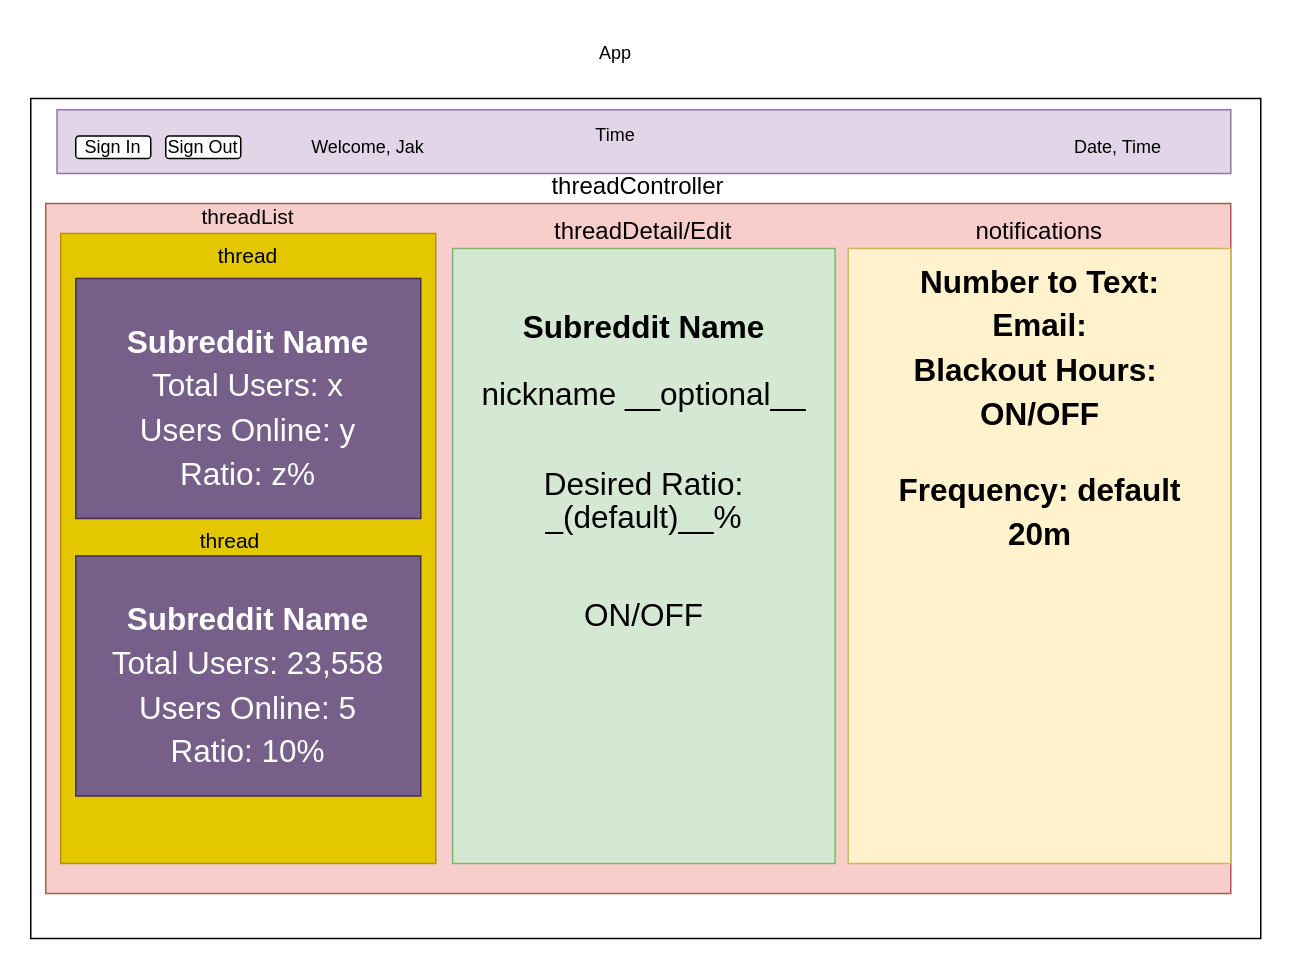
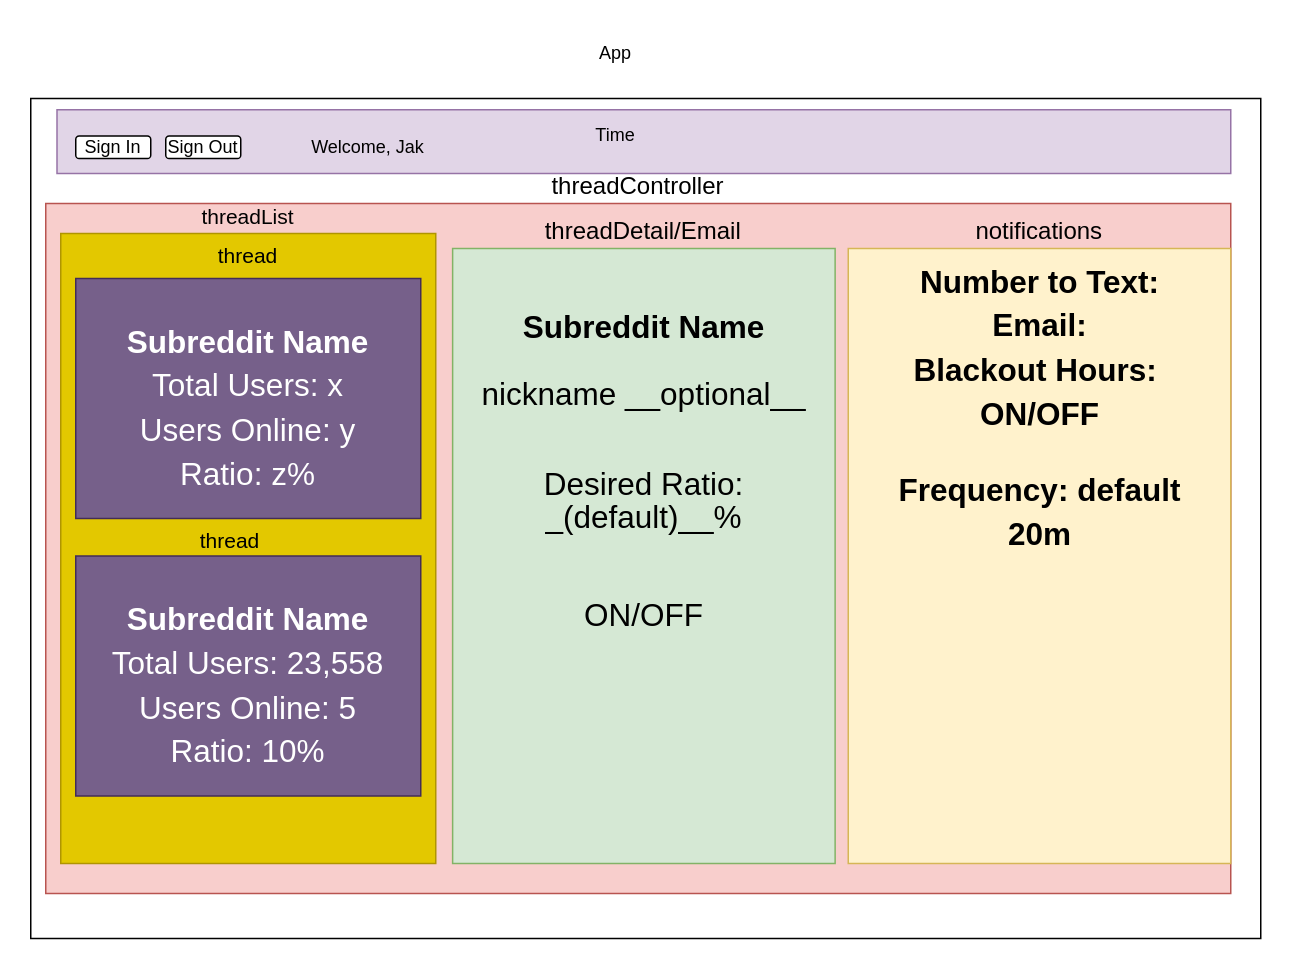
node "Date, Time": removed
node "threadDetail/Edit": label "threadDetail/Edit" -> "threadDetail/Email"
